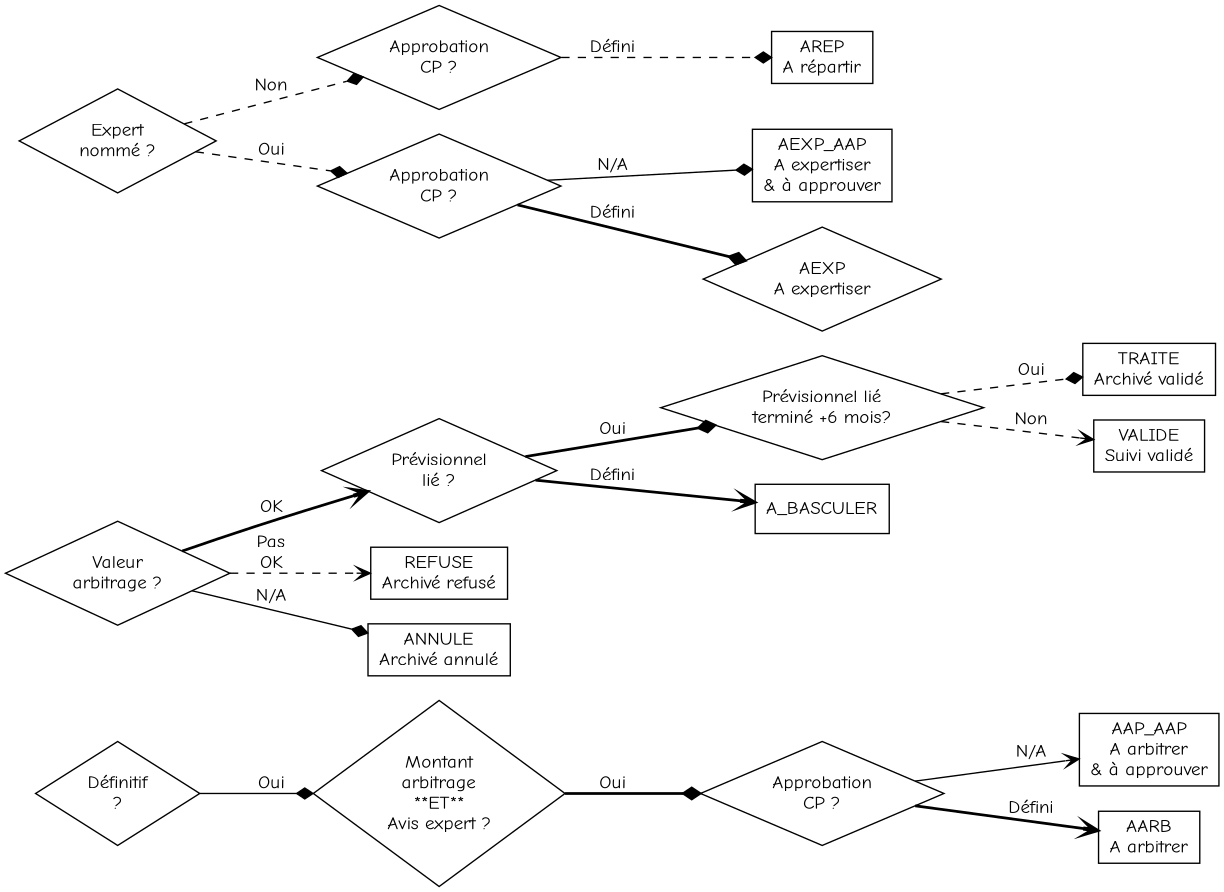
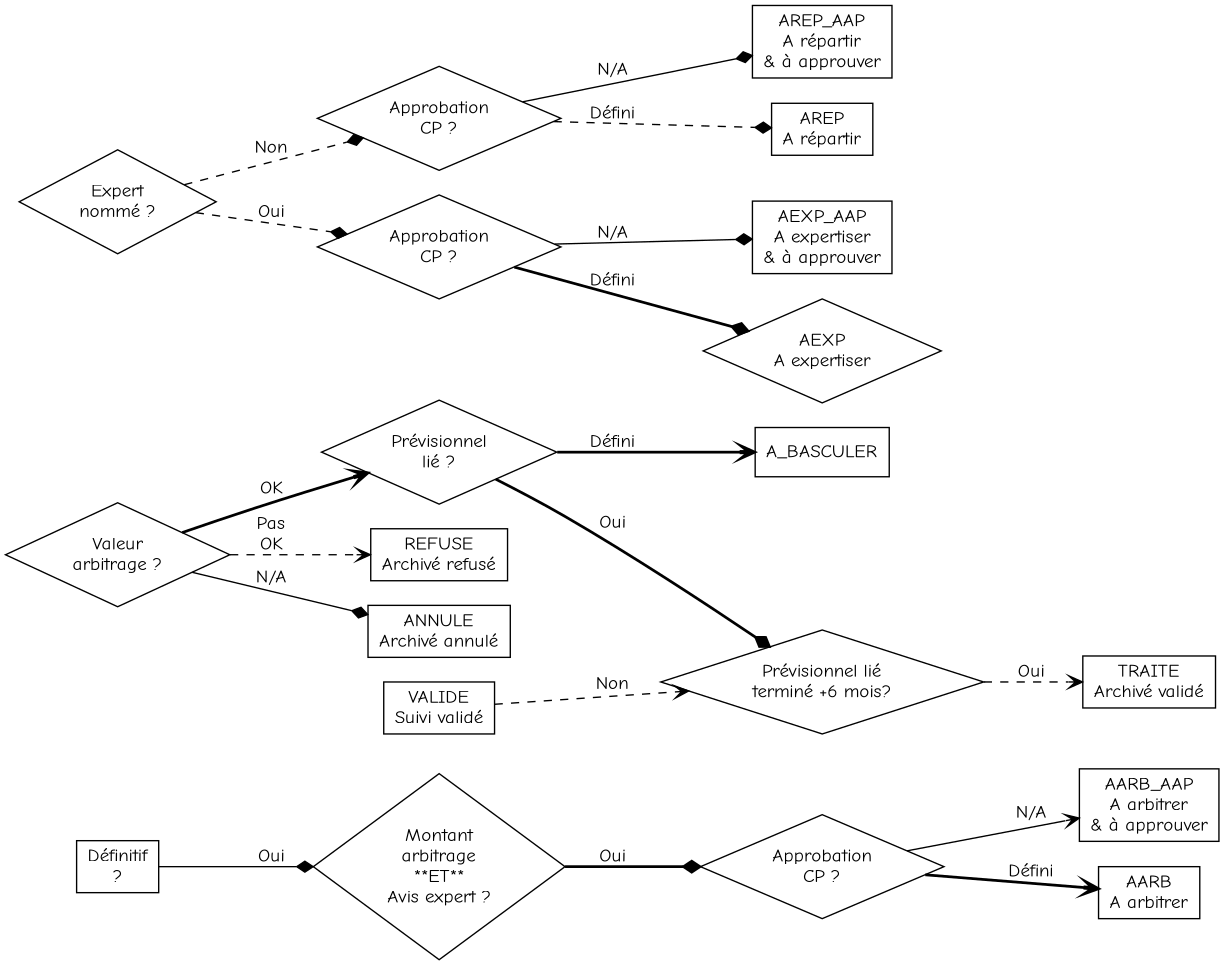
node "AREP_AAP A répartir & à approuver": added
edge "Prévisionnel lié terminé +6 mois?" -> "TRAITE Archivé validé": arrowhead diamond -> vee
edge "Prévisionnel lié terminé +6 mois?" -> "VALIDE Suivi validé": reversed
node "AAP_AAP A arbitrer & à approuver": label "AAP_AAP A arbitrer & à approuver" -> "AARB_AAP A arbitrer & à approuver"
node "Définitif ?": shape diamond -> box
